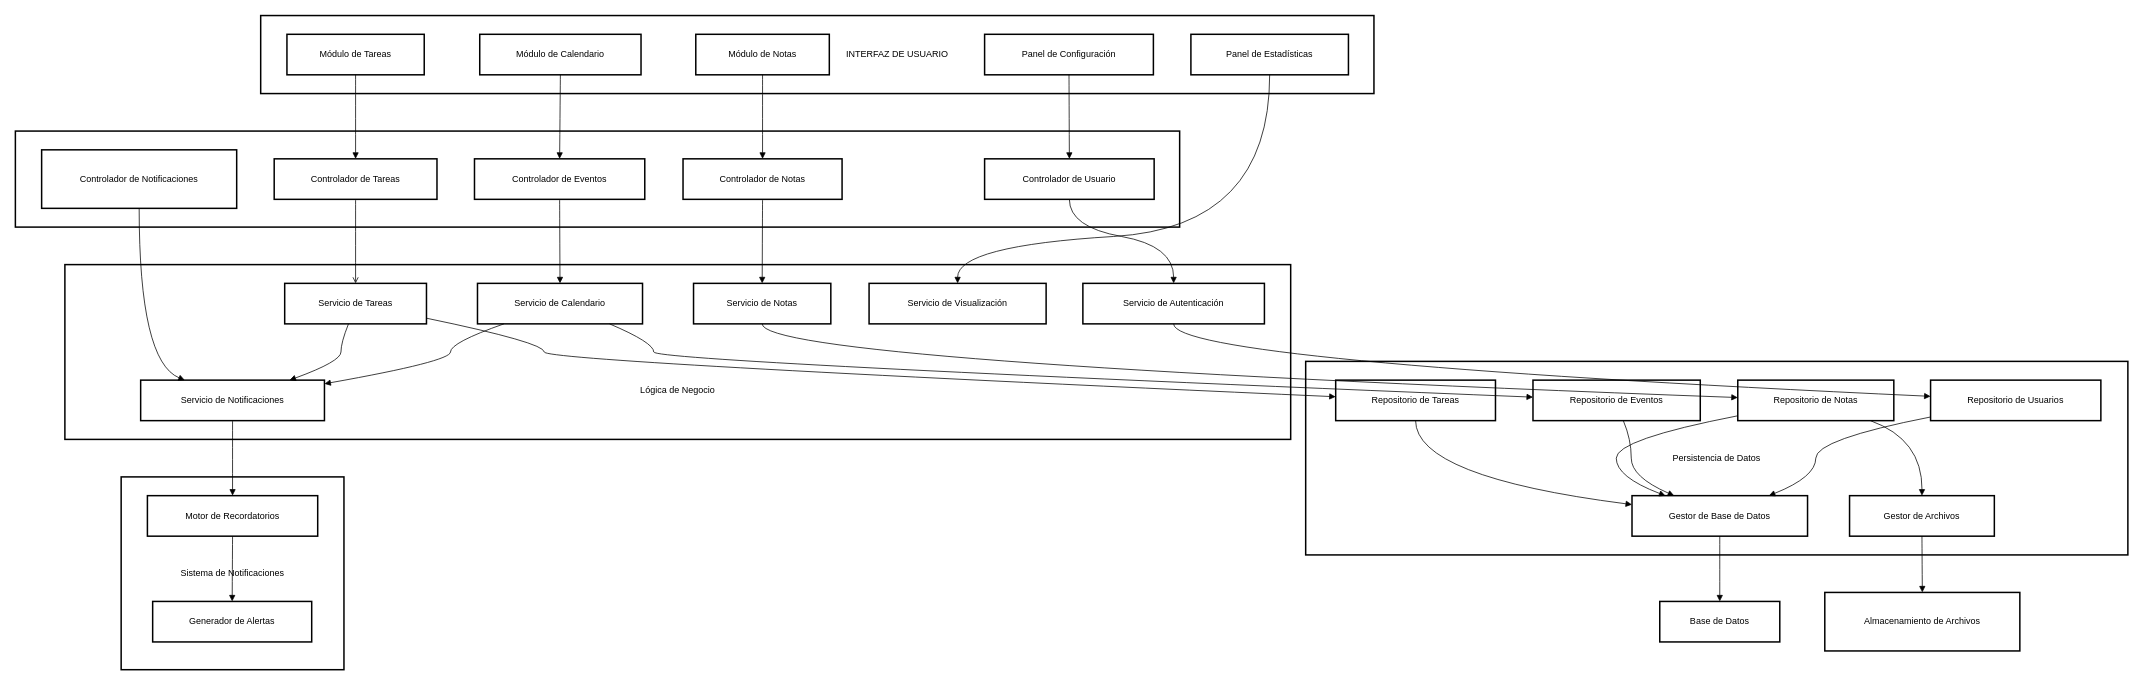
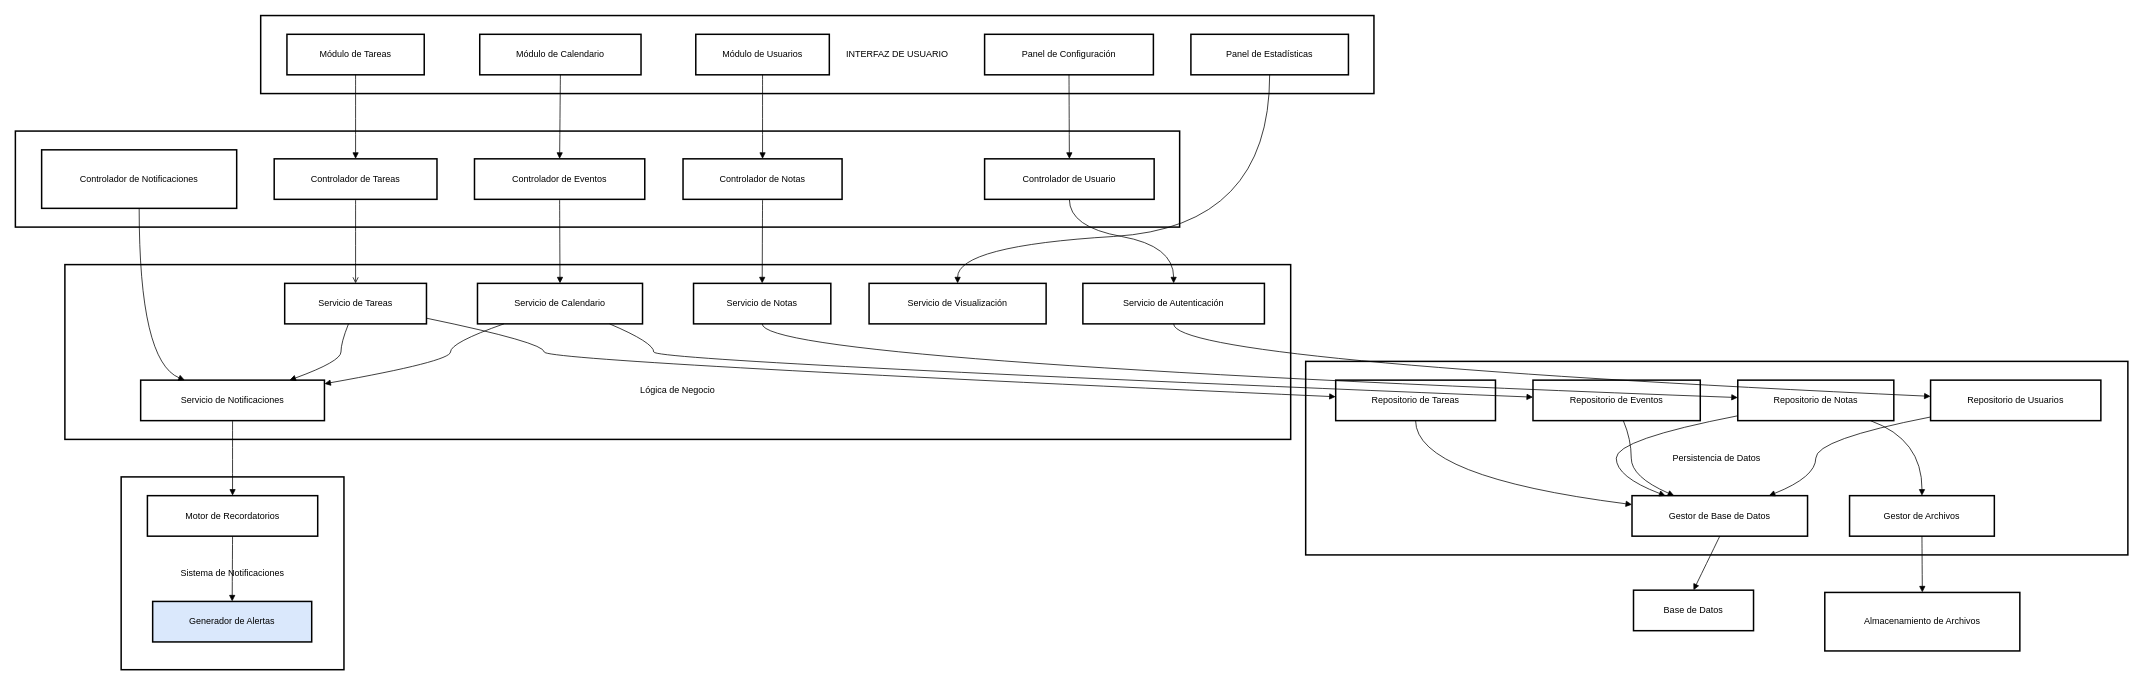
node "Módulo de Notas": label "Módulo de Notas" -> "Módulo de Usuarios"
node "Generador de Alertas": fillcolor #ffffff -> #dae8fc
node "Base de Datos": moved (1719, 621) -> (1693, 610)
